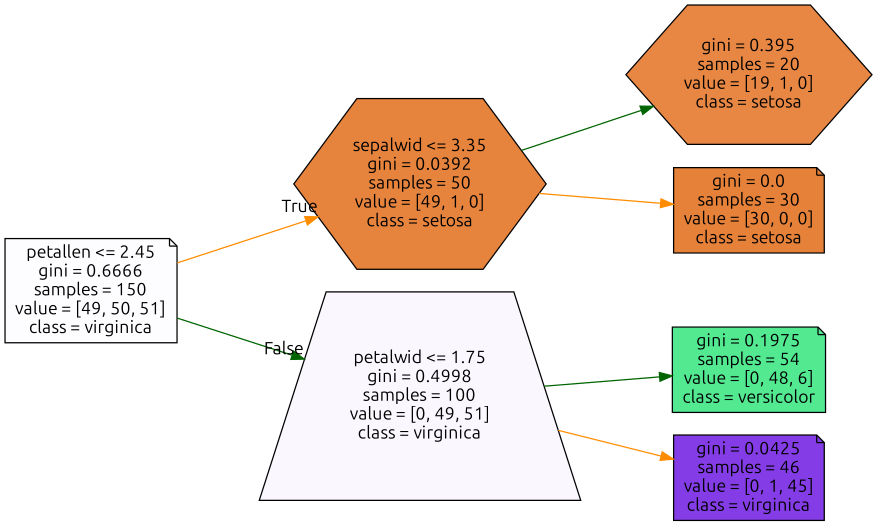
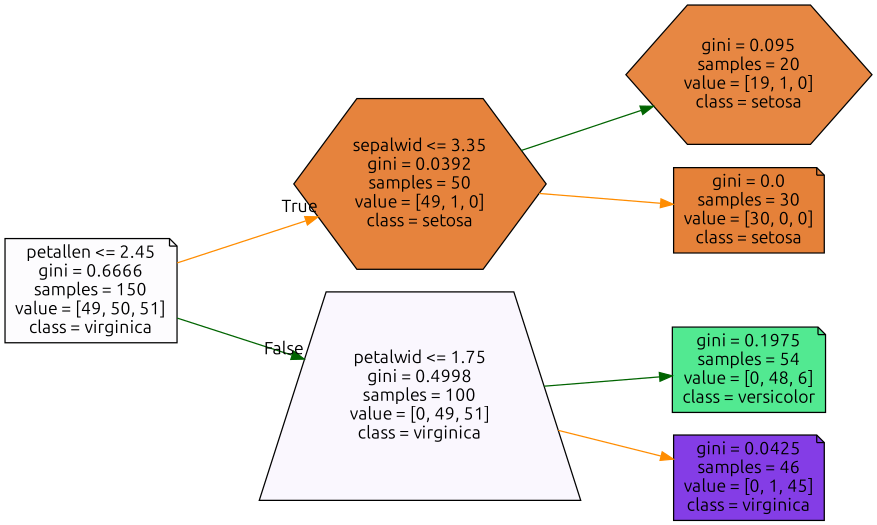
node "gini = 0.395 samples = 20 value = [19, 1, 0] class = setosa": label "gini = 0.395 samples = 20 value = [19, 1, 0] class = setosa" -> "gini = 0.095 samples = 20 value = [19, 1, 0] class = setosa"
